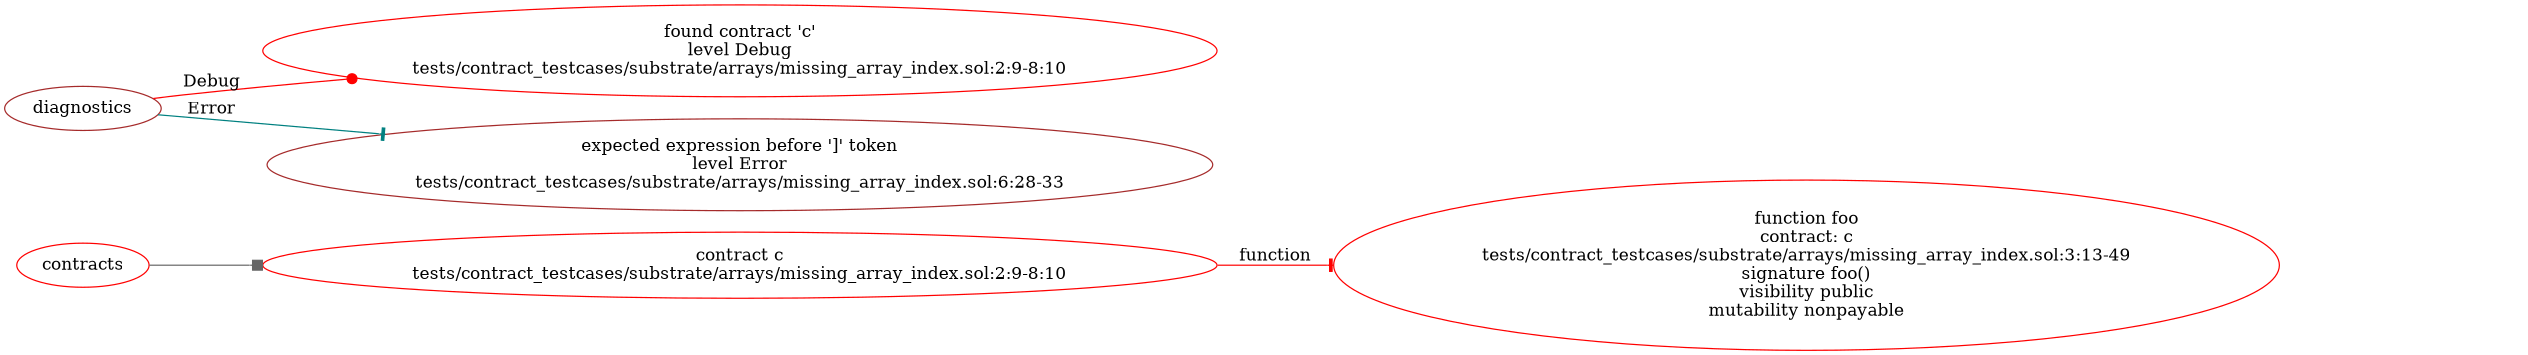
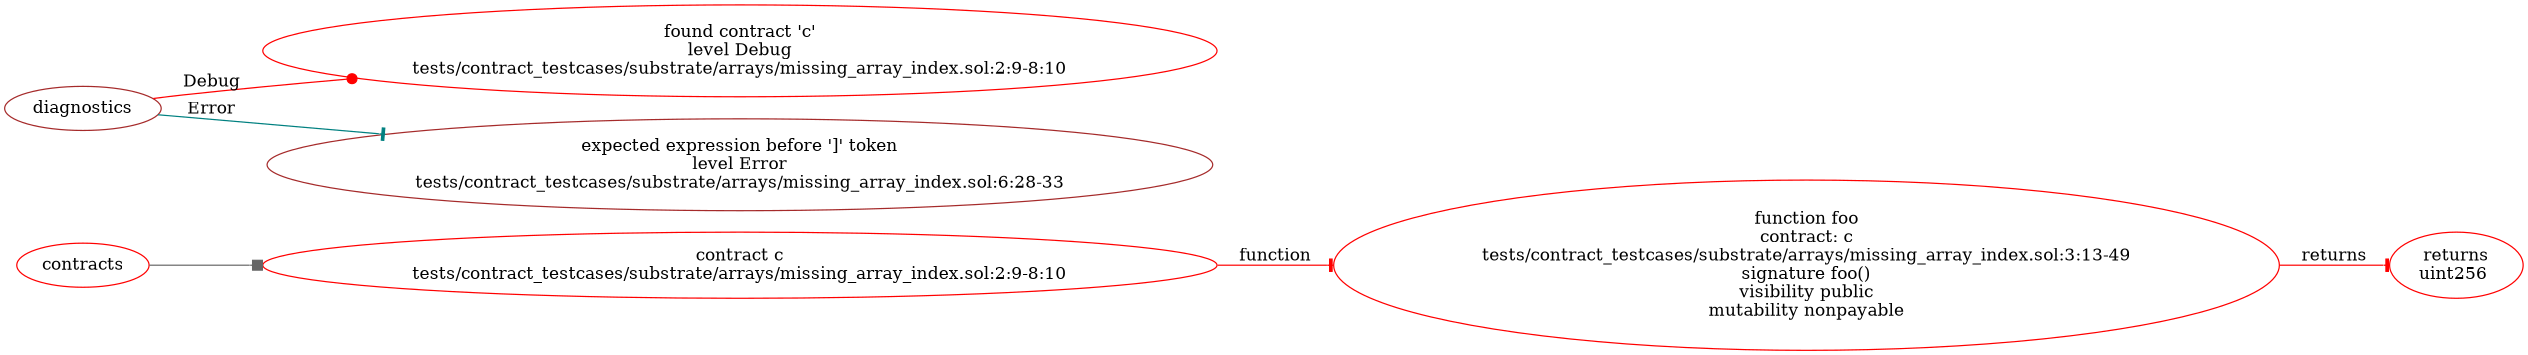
node "returns uint256": added
